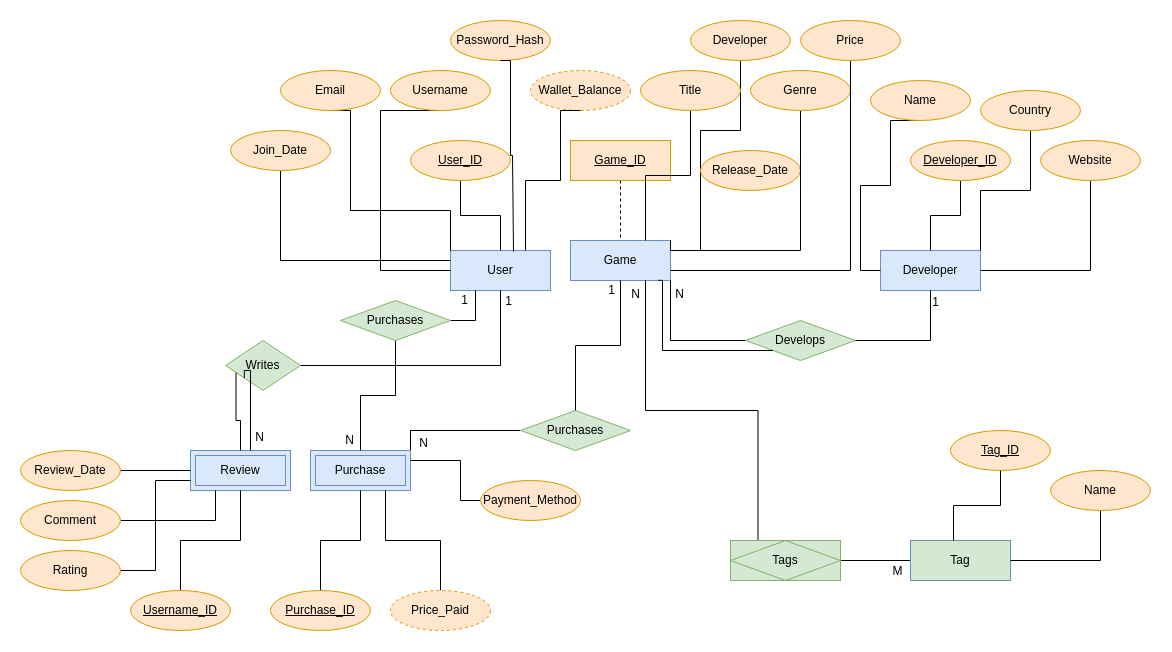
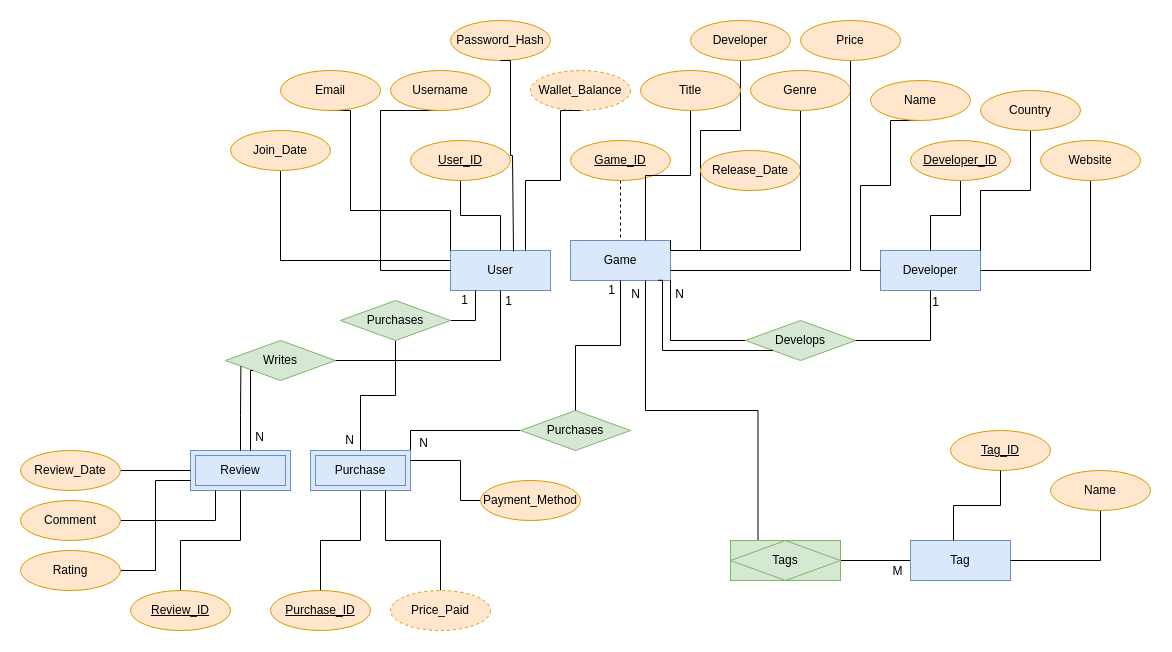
node "Game_ID": shape rectangle -> ellipse
node "Writes": size 75x50 -> 110x40
node "Tag": fillcolor #d5e8d4 -> #dae8fc
node "Username_ID": label "Username_ID" -> "Review_ID"
